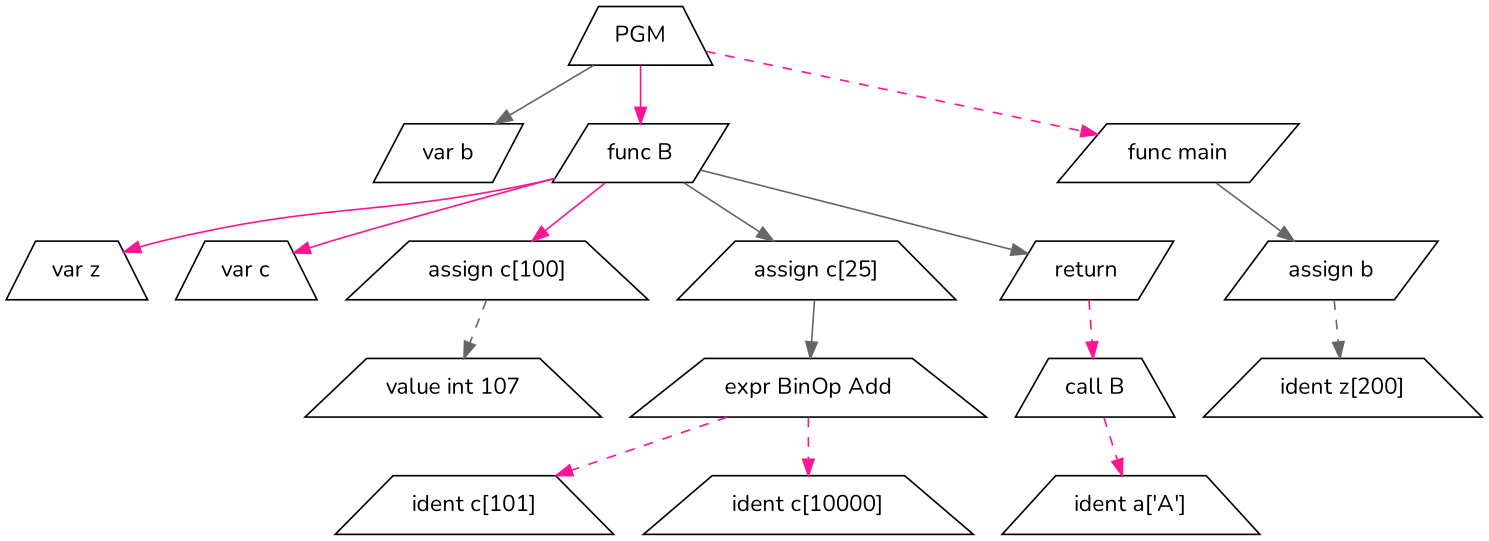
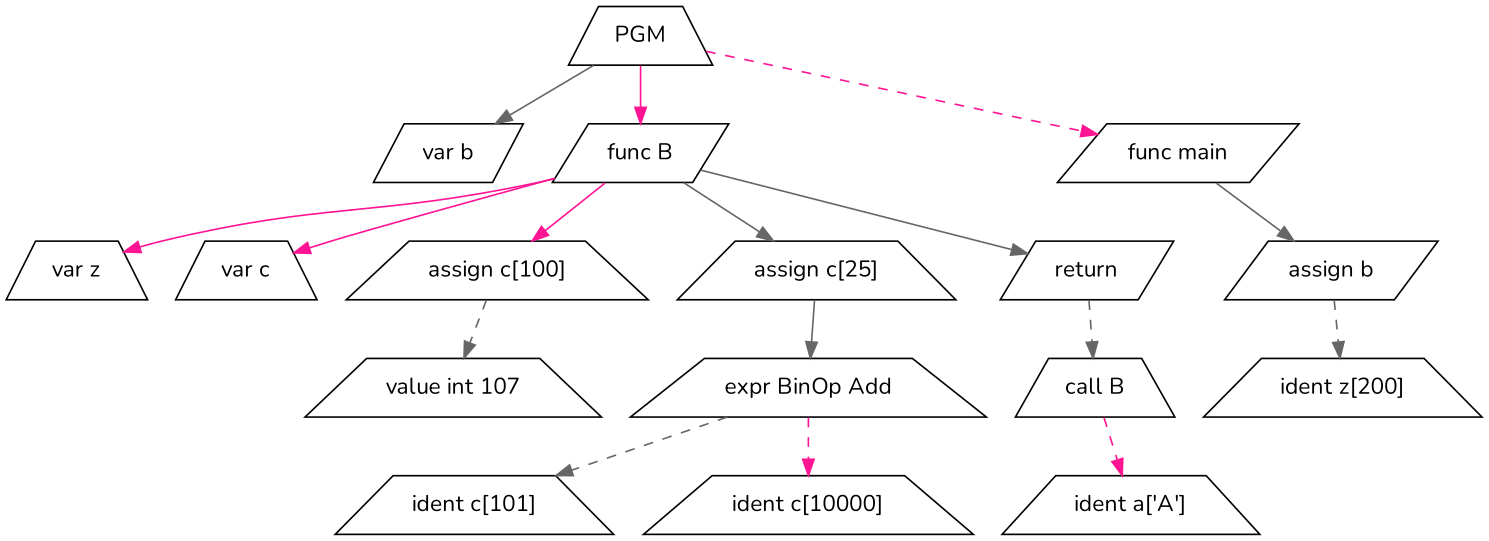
edge "return" -> "call B": color deeppink -> gray40
edge "expr BinOp Add" -> "ident c[101]": color deeppink -> gray40
